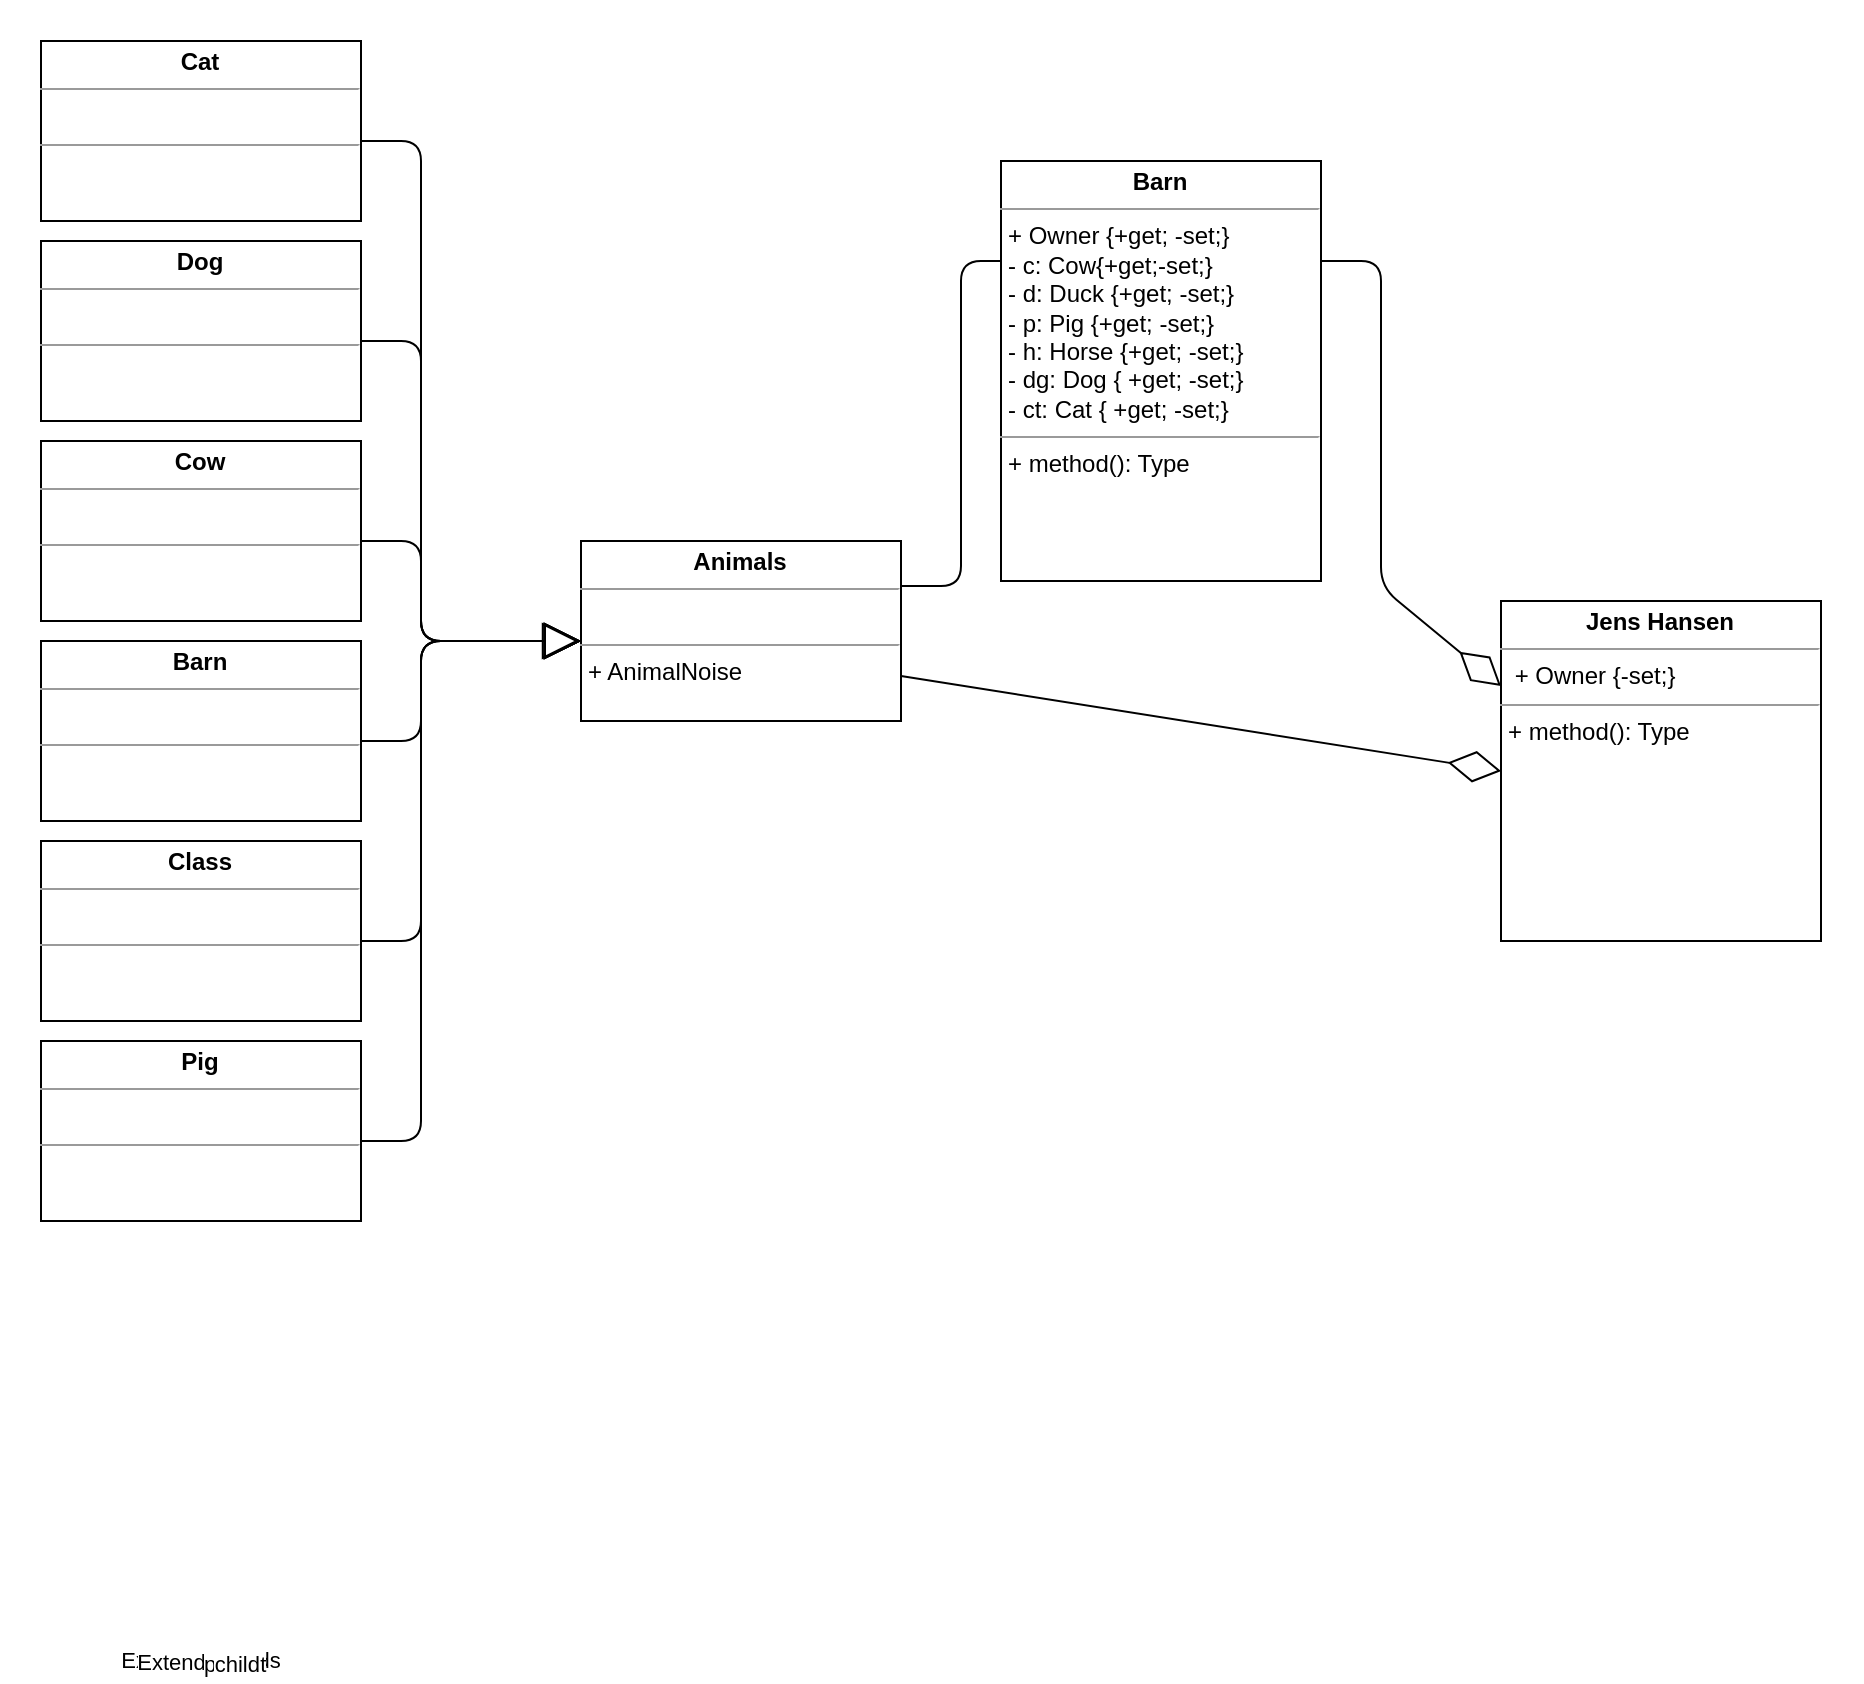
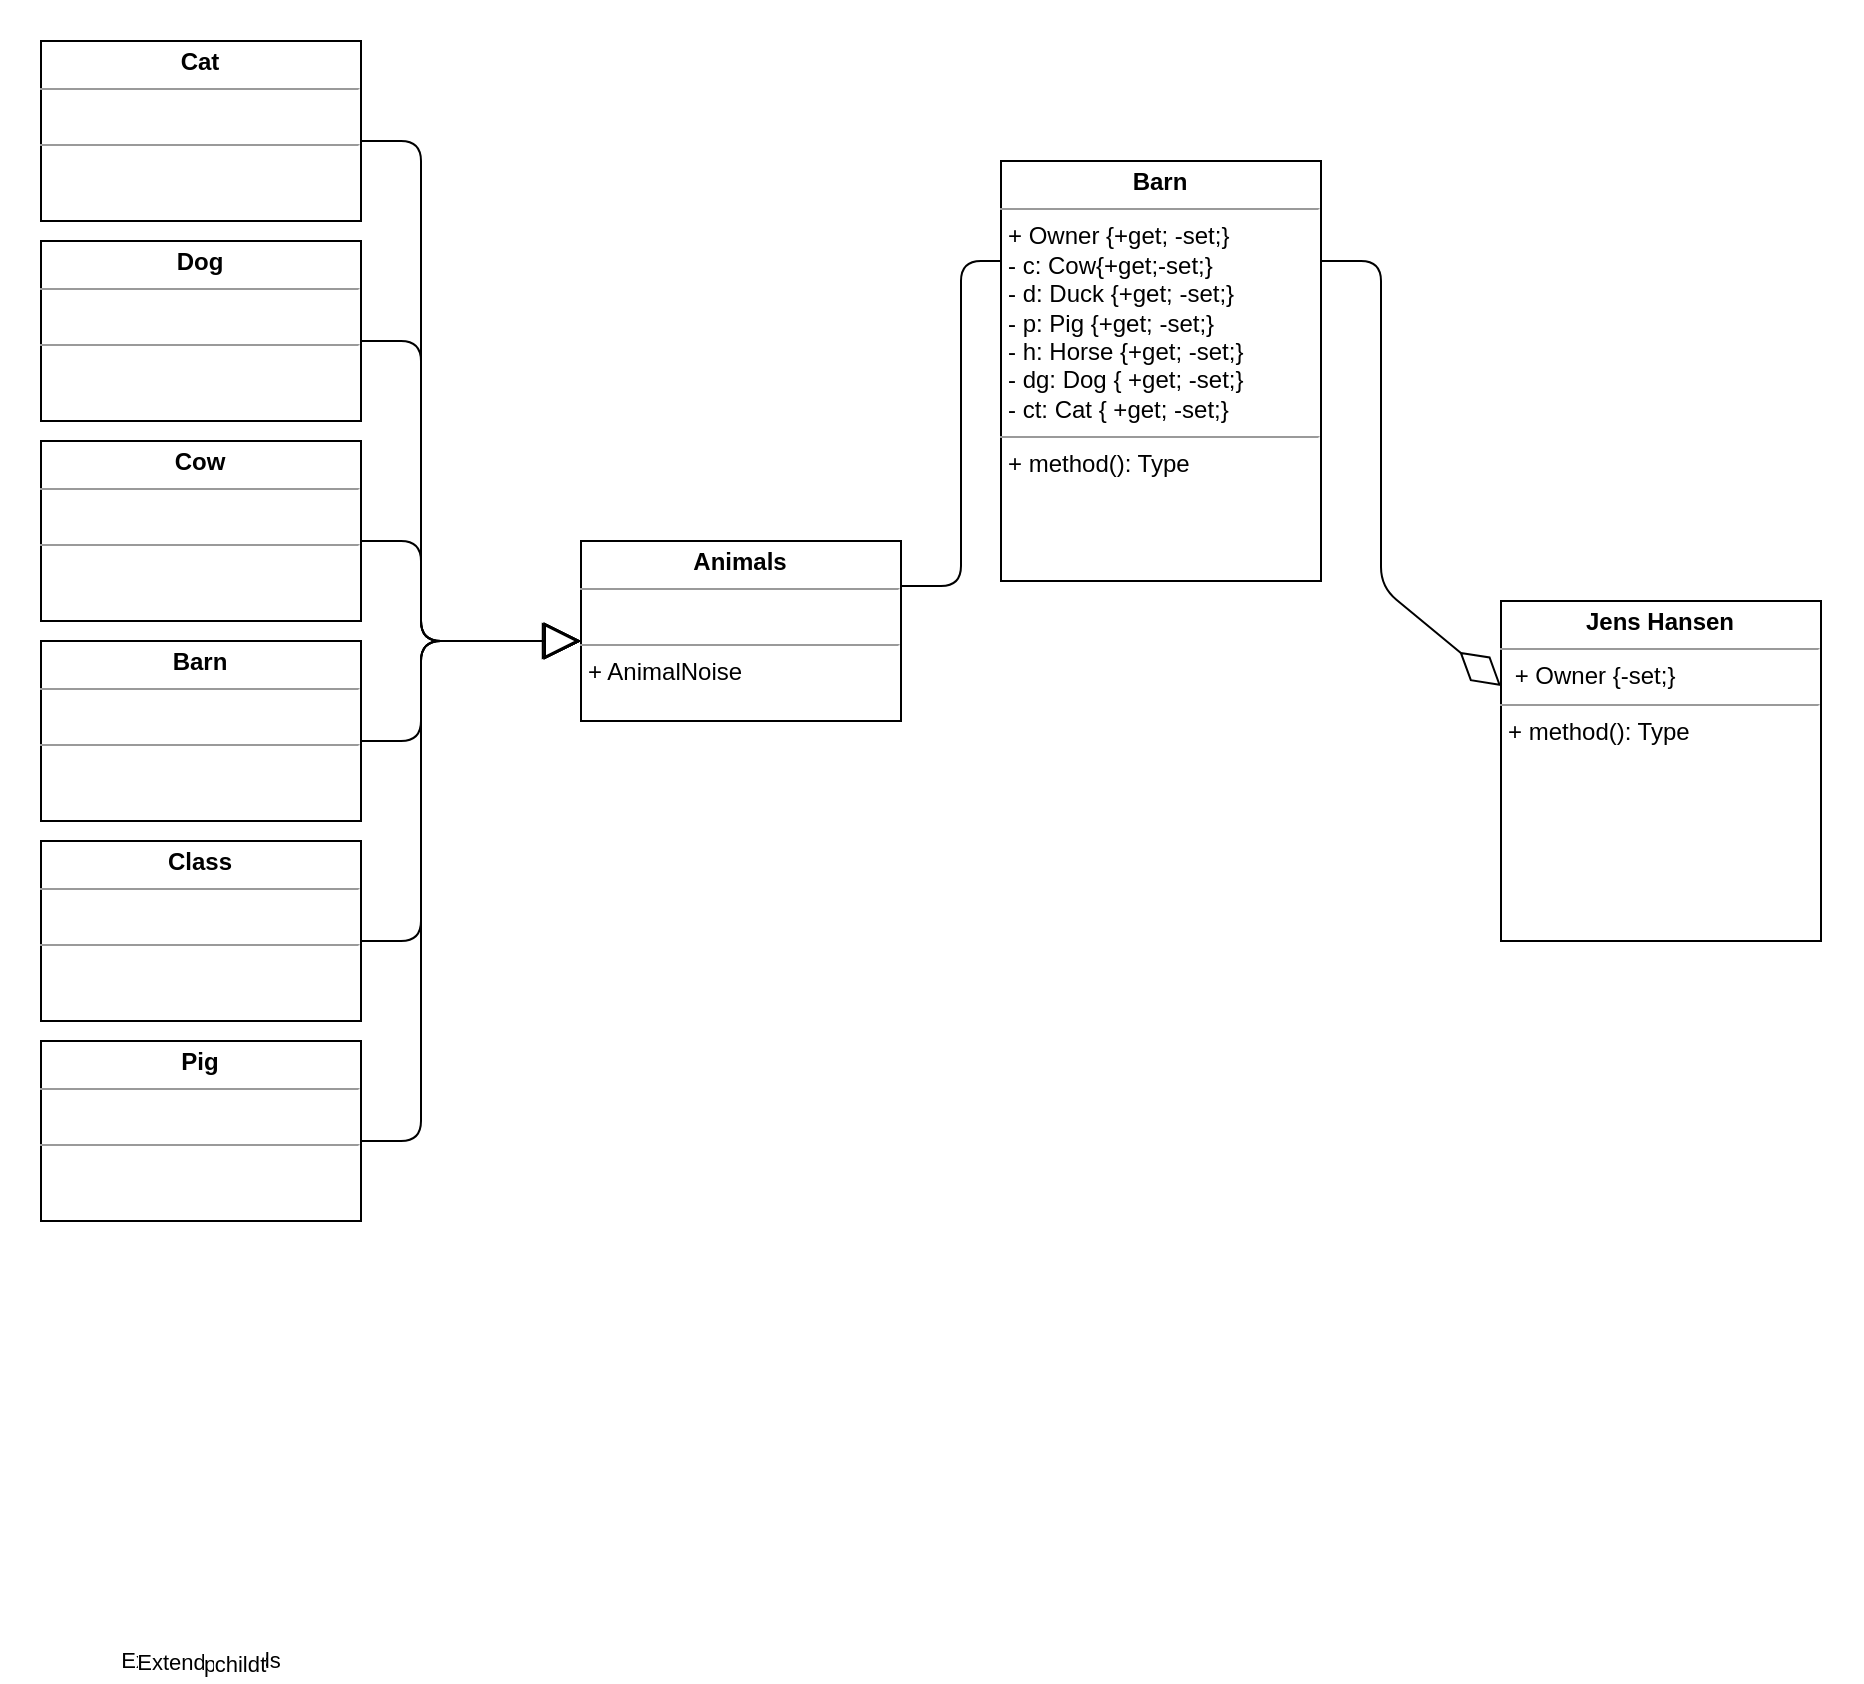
edge "Animals + AnimalNoise" -> "Jens Hansen + Owner {-set;} + method(): Type": removed
